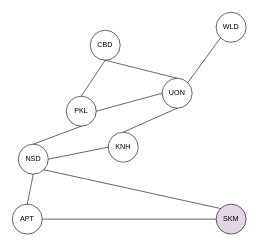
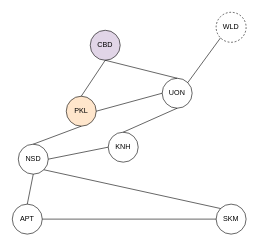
node "WLD": style solid -> dashed
node "CBD": fillcolor #ffffff -> #e1d5e7
node "PKL": fillcolor #ffffff -> #ffe6cc
node "SKM": fillcolor #e1d5e7 -> #ffffff
